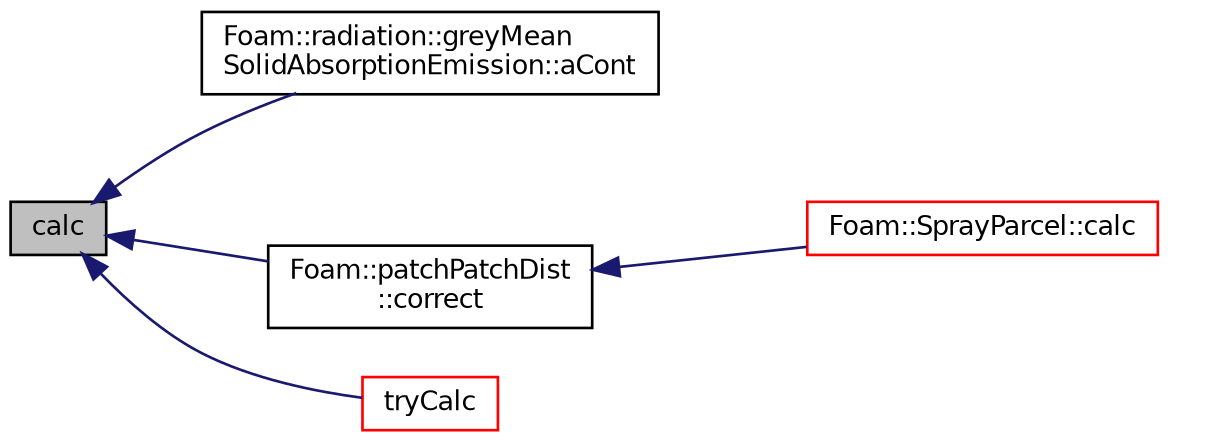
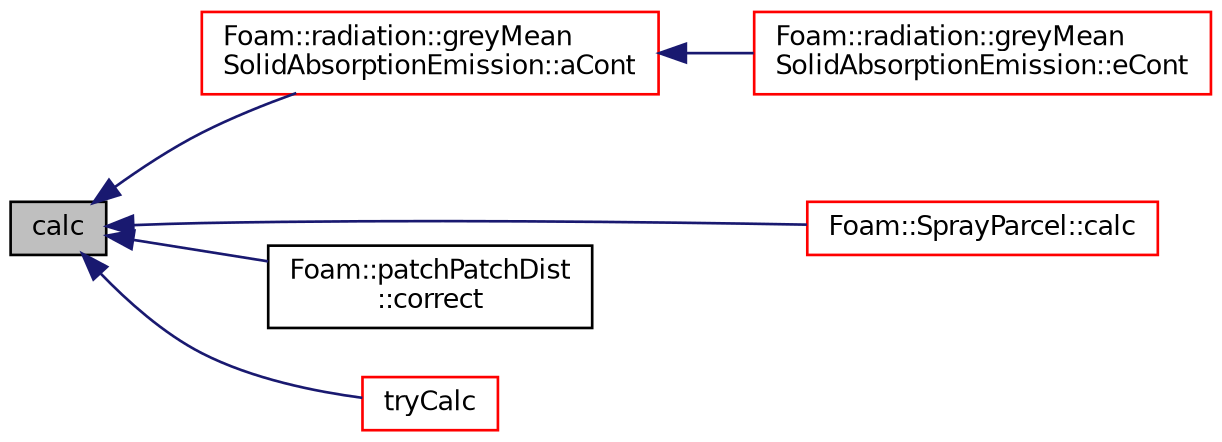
node "Foam::radiation::greyMean SolidAbsorptionEmission::aCont": color black -> red
node "Foam::radiation::greyMean SolidAbsorptionEmission::eCont": added
edge "Foam::SprayParcel::calc" -> "Foam::patchPatchDist ::correct": now "Foam::SprayParcel::calc" -> "calc"
